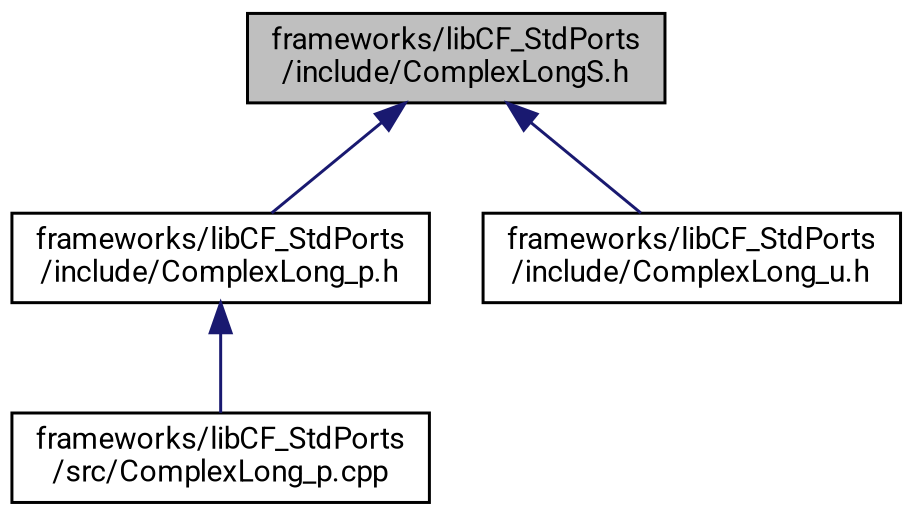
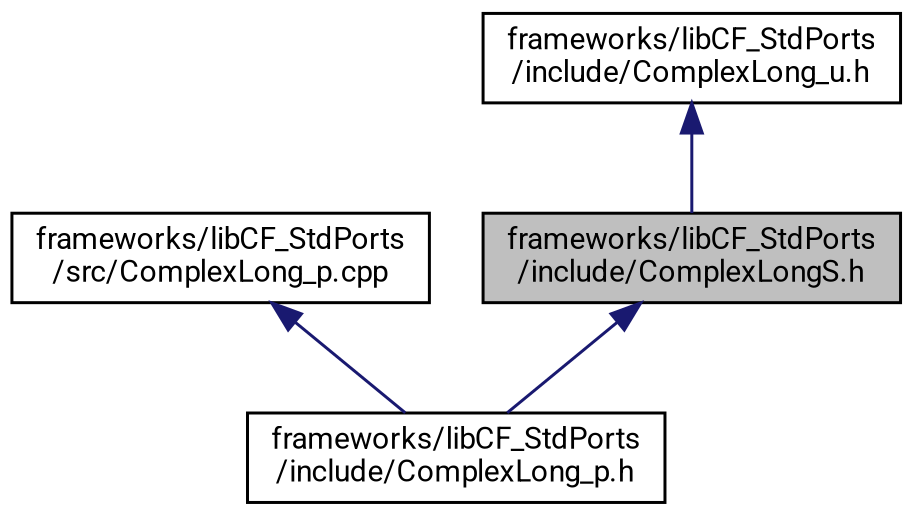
edge "frameworks/libCF_StdPorts /include/ComplexLong_u.h" -> "frameworks/libCF_StdPorts /include/ComplexLongS.h": reversed
edge "frameworks/libCF_StdPorts /src/ComplexLong_p.cpp" -> "frameworks/libCF_StdPorts /include/ComplexLong_p.h": reversed
